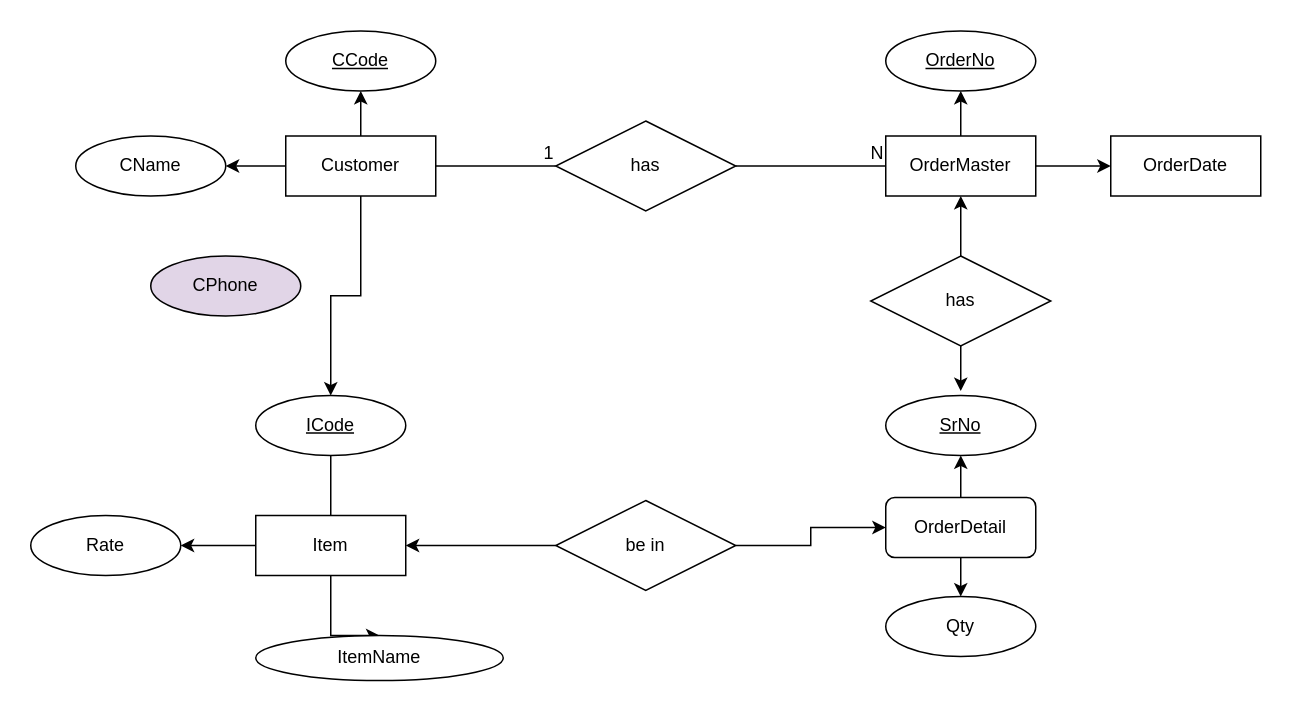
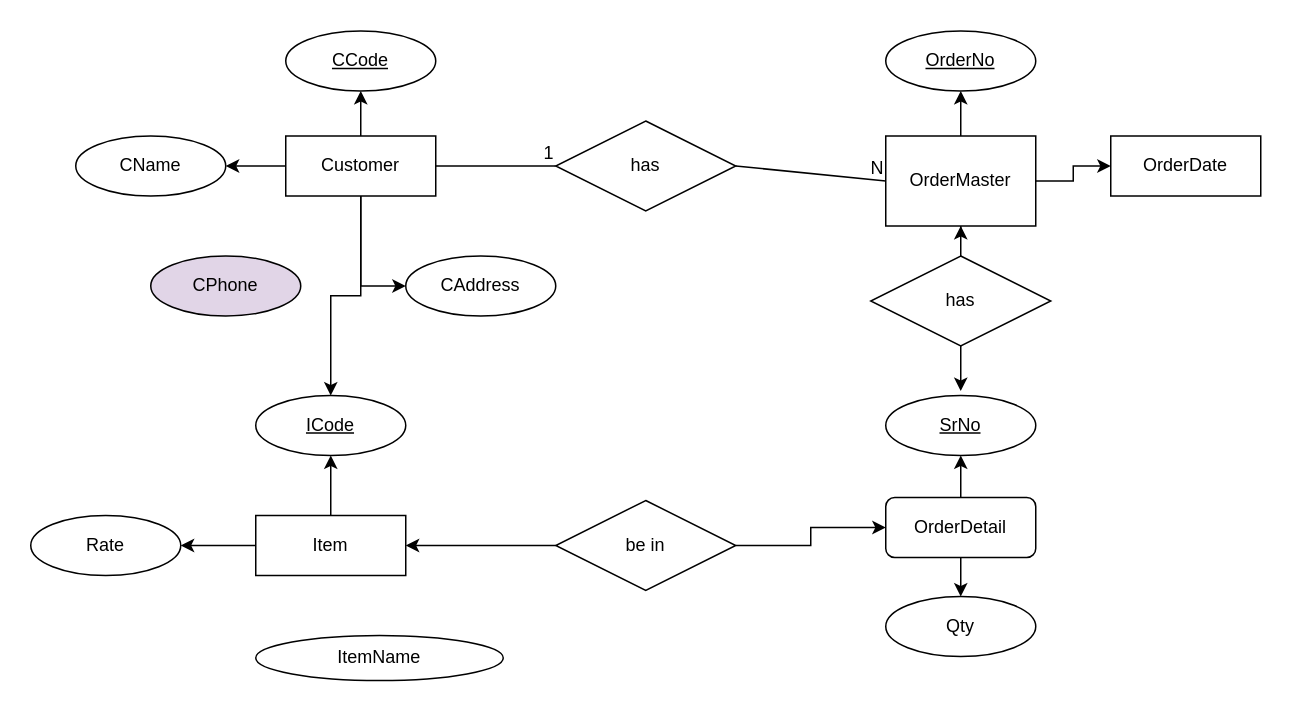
node "OrderMaster": size 150x60 -> 150x90
edge "Customer" -> "CAddress": added
node "CAddress": added
edge "ICode" -- "Item": arrowhead none -> classic
edge "Item" -> "ItemName": removed
